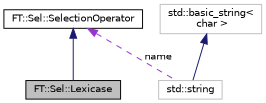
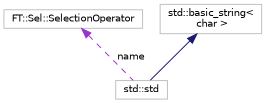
node "FT::Sel::SelectionOperator": color black -> grey75
node "FT::Sel::Lexicase": removed
node "std::string": label "std::string" -> "std::std"
